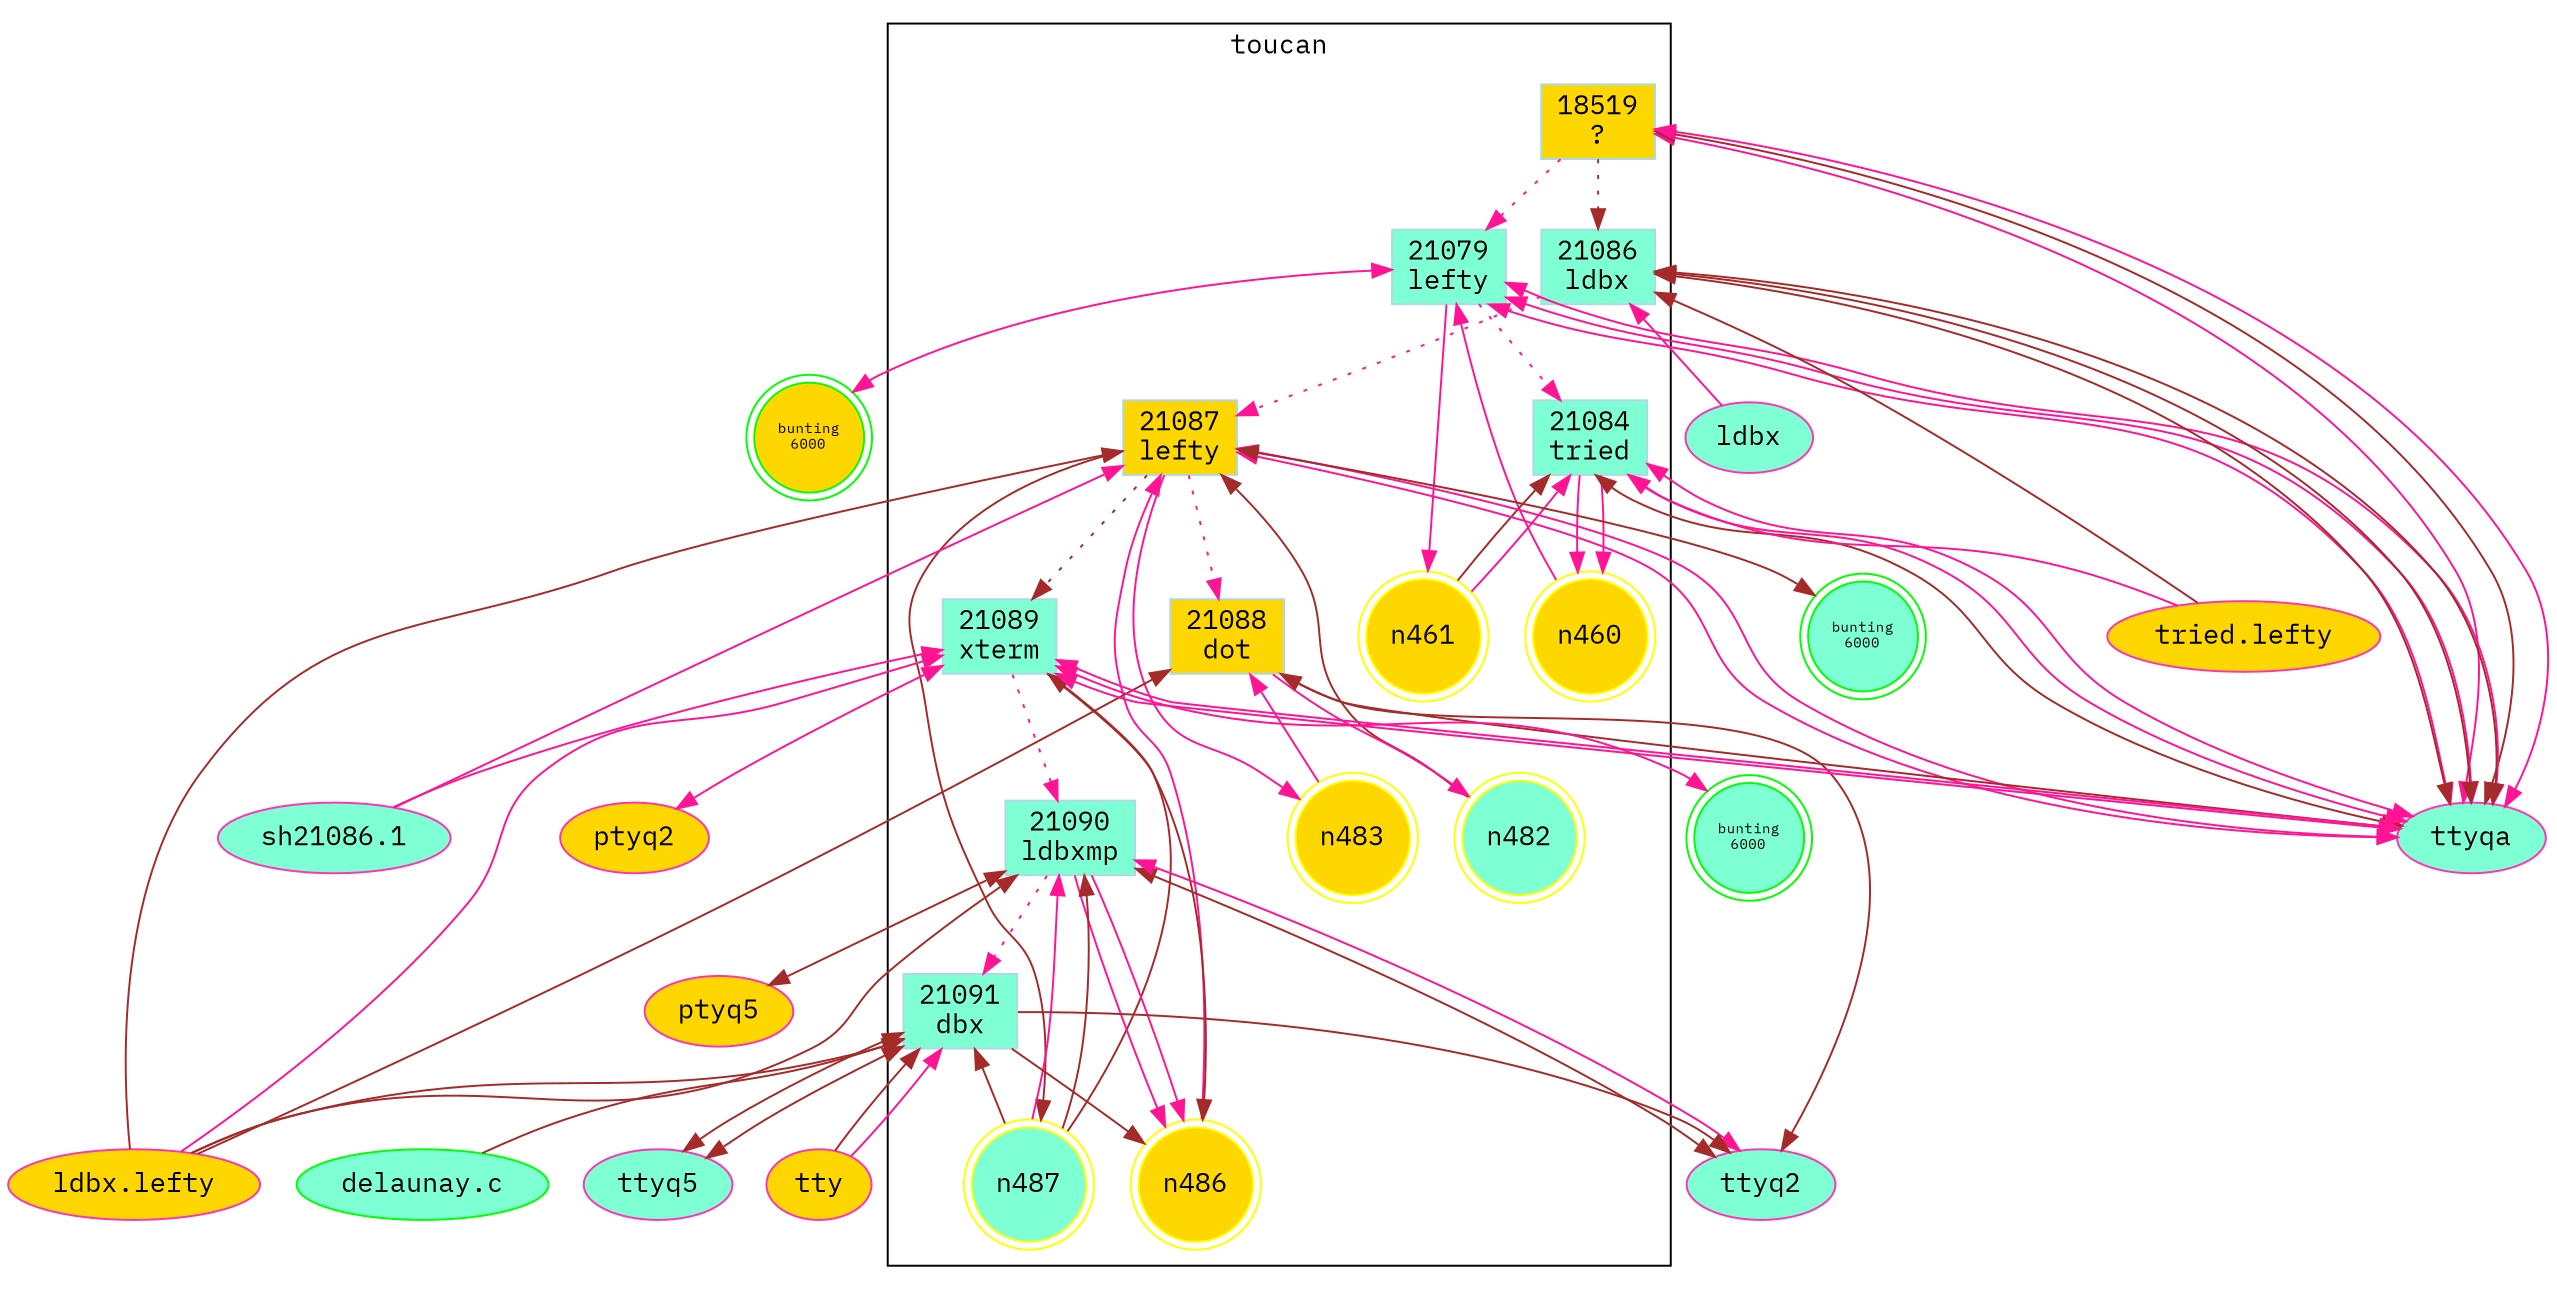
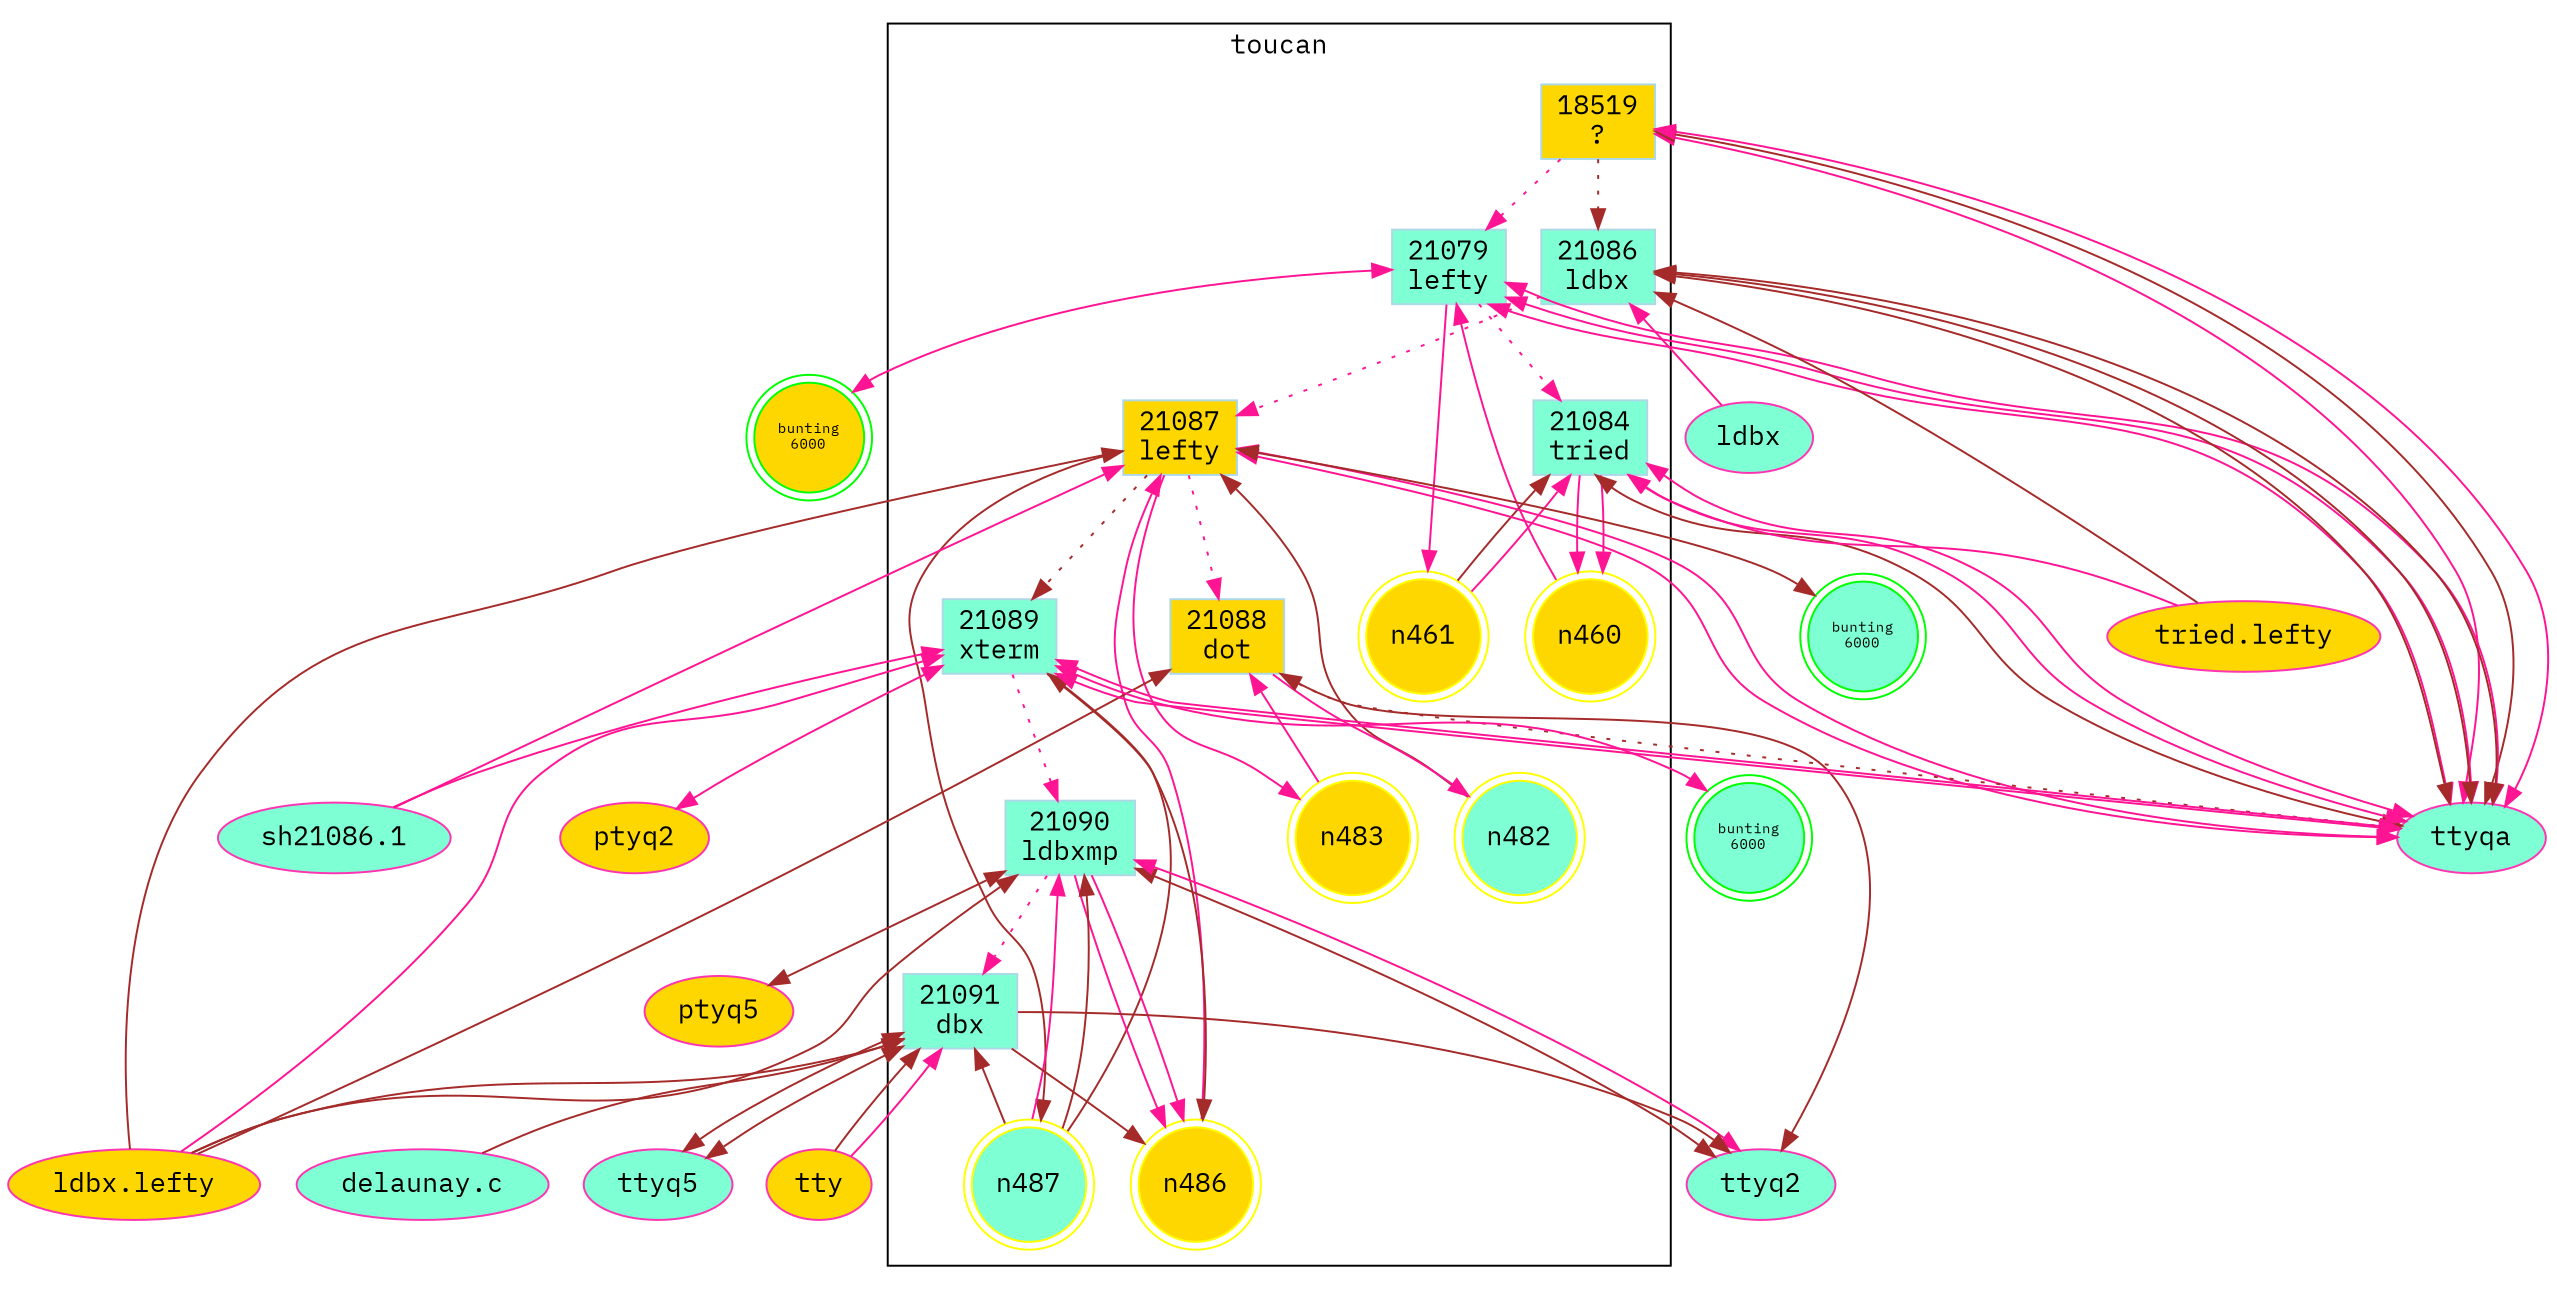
edge "21088 dot" -- "ttyqa": style solid -> dotted
node "delaunay.c": color green -> maroon1
